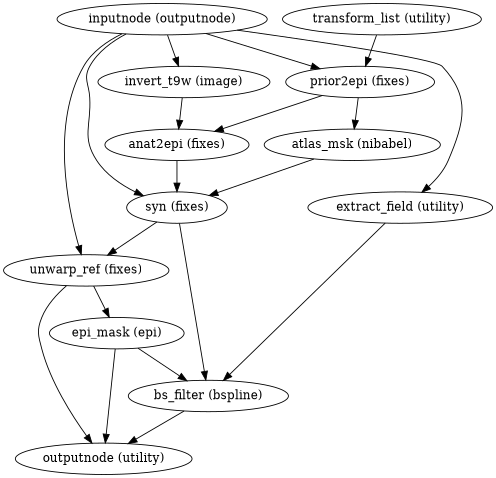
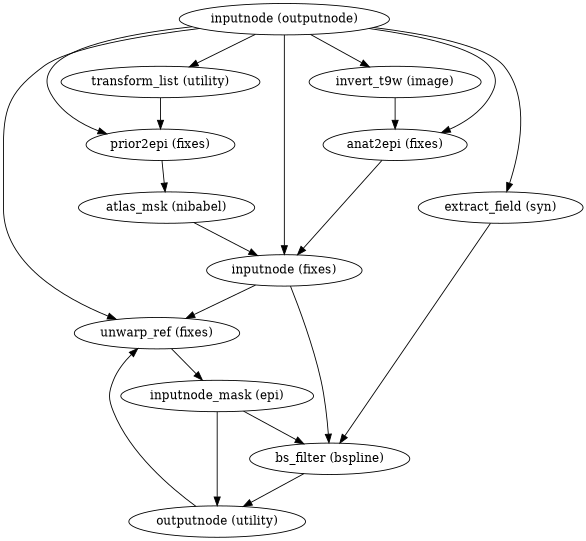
edge "inputnode (outputnode)" -> "transform_list (utility)": added
edge "prior2epi (fixes)" -> "anat2epi (fixes)": now "inputnode (outputnode)" -> "anat2epi (fixes)"
node "syn (fixes)": label "syn (fixes)" -> "inputnode (fixes)"
node "extract_field (utility)": label "extract_field (utility)" -> "extract_field (syn)"
node "epi_mask (epi)": label "epi_mask (epi)" -> "inputnode_mask (epi)"
edge "unwarp_ref (fixes)" -> "outputnode (utility)": reversed
